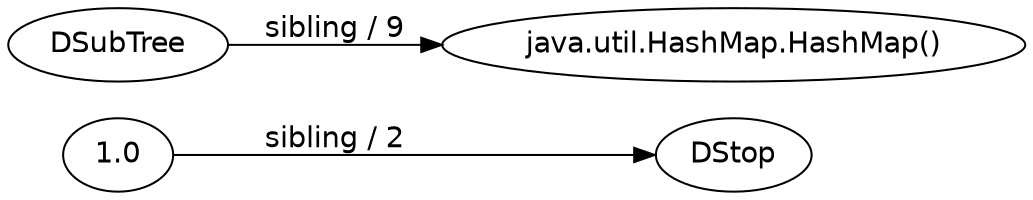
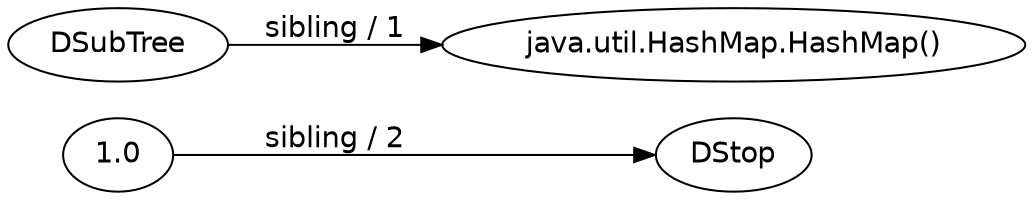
edge "DSubTree" -> "java.util.HashMap.HashMap()": label "sibling / 9" -> "sibling / 1"
